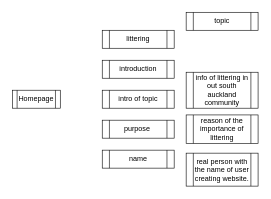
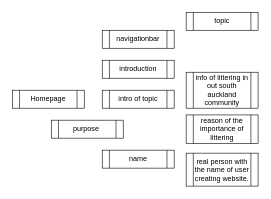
node "littering": label "littering" -> "navigationbar"
node "Homepage": size 48x18 -> 72x18
node "purpose": moved (138, 129) -> (87, 129)
